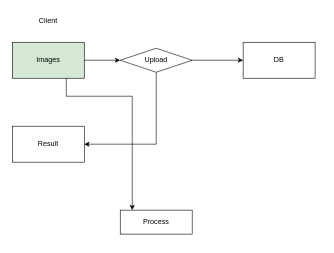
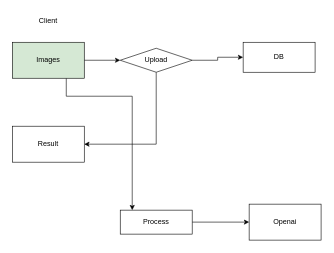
node "DB": size 72x36 -> 72x30
edge "Process" -> "Openai": added
node "Openai": added
